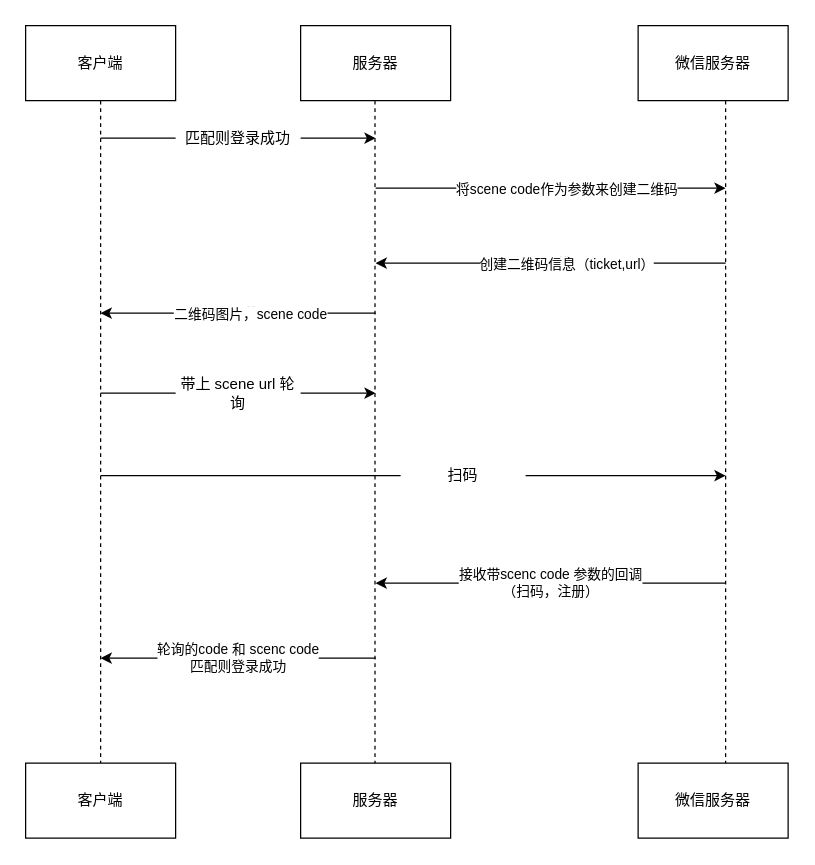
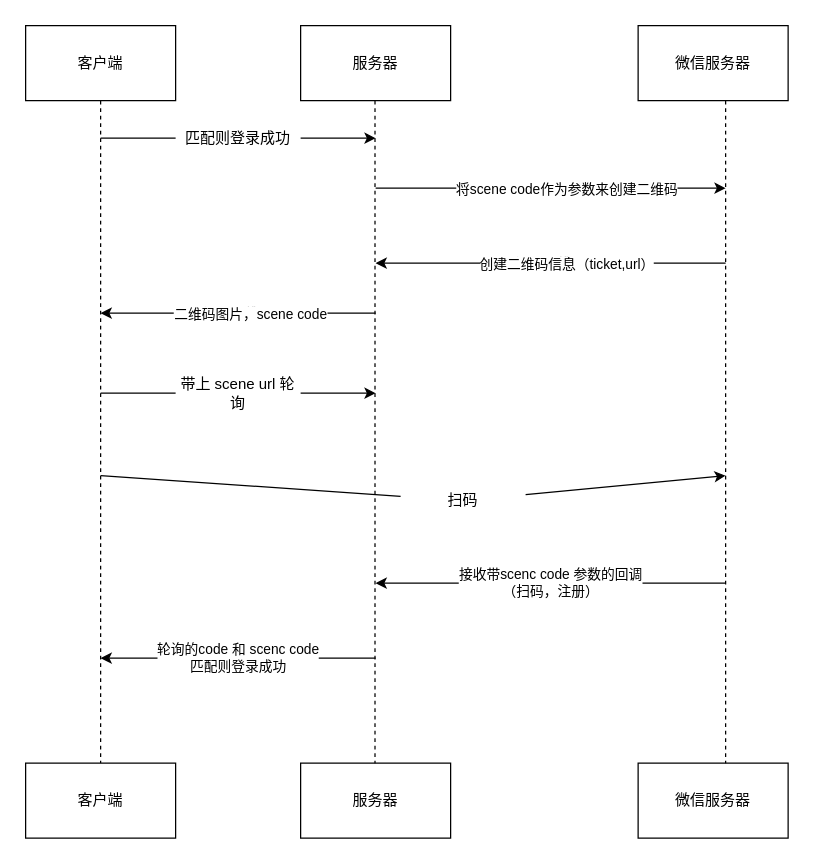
node "扫码": moved (463, 476) -> (463, 501)
